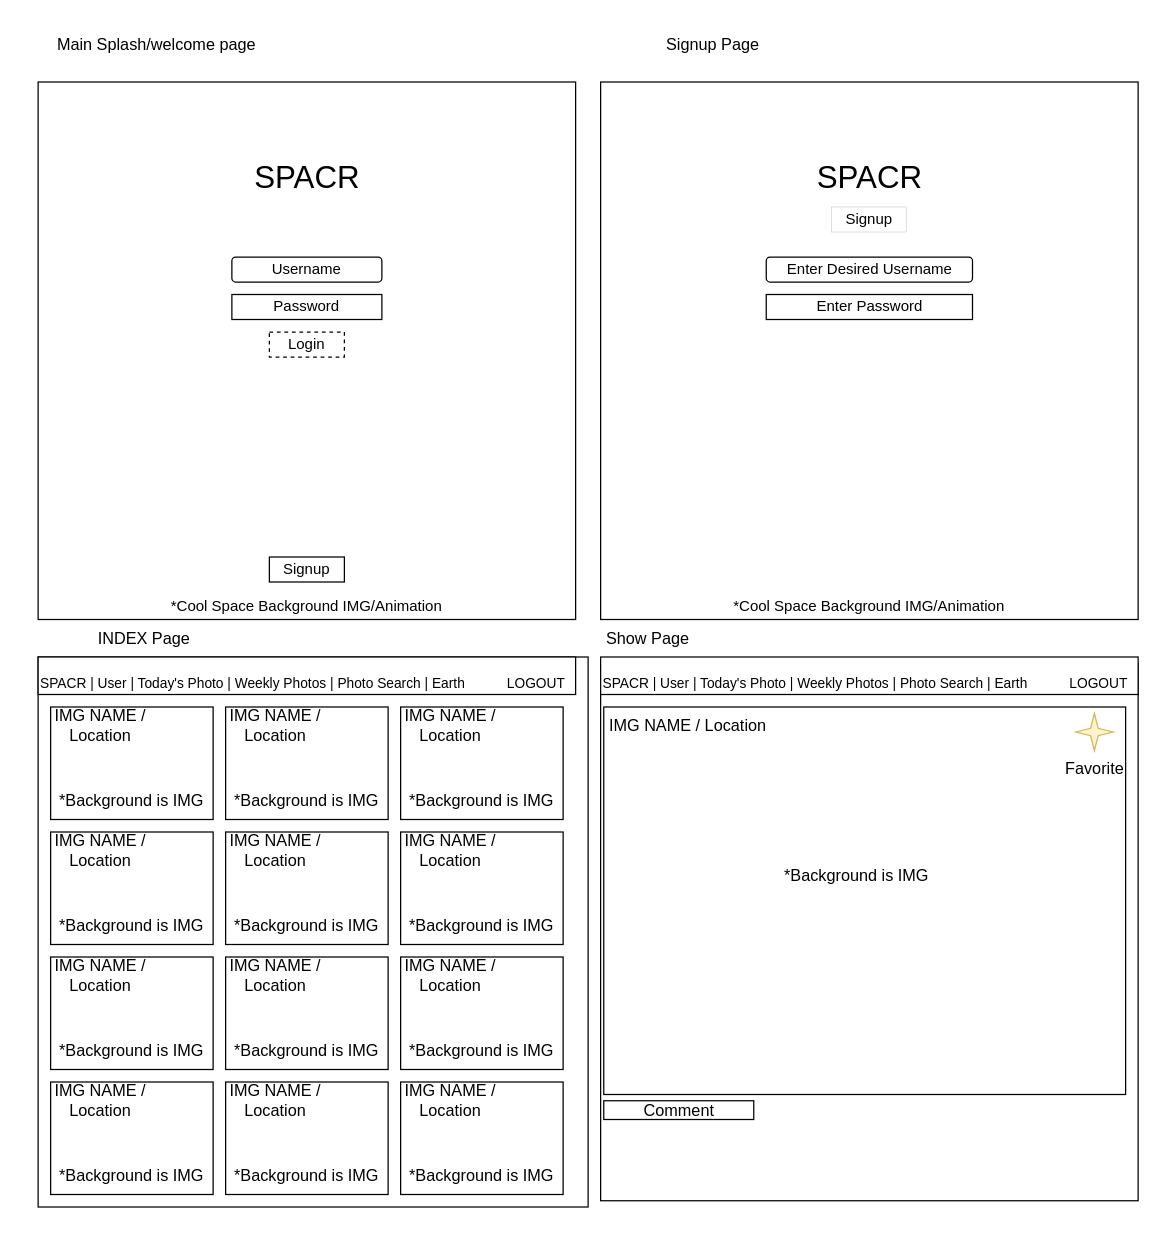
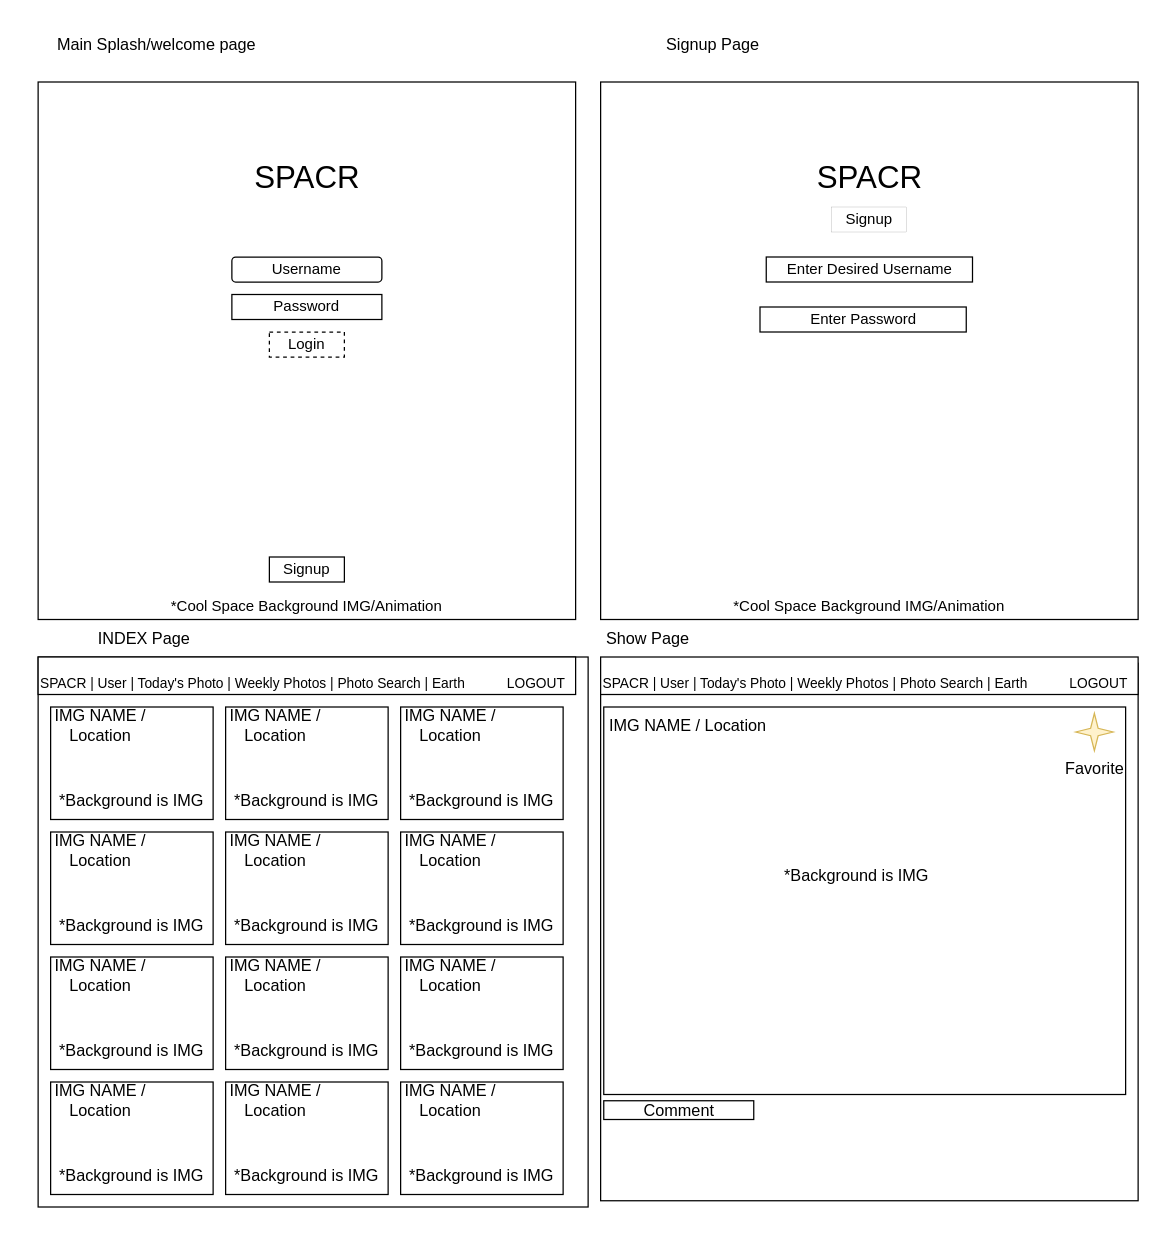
node "Enter Desired Username": shape rounded rectangle -> rectangle
node "Enter Password": moved (869, 307) -> (863, 319)
